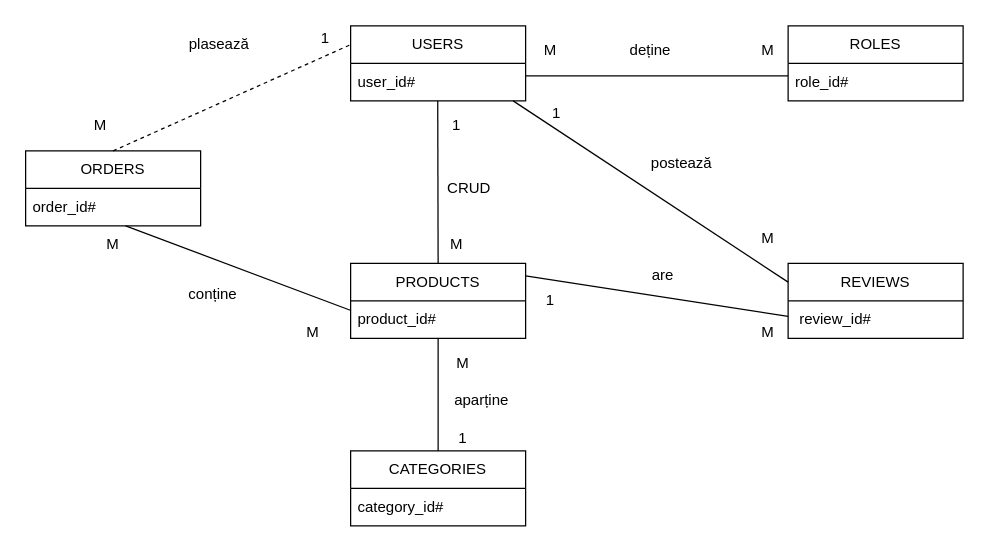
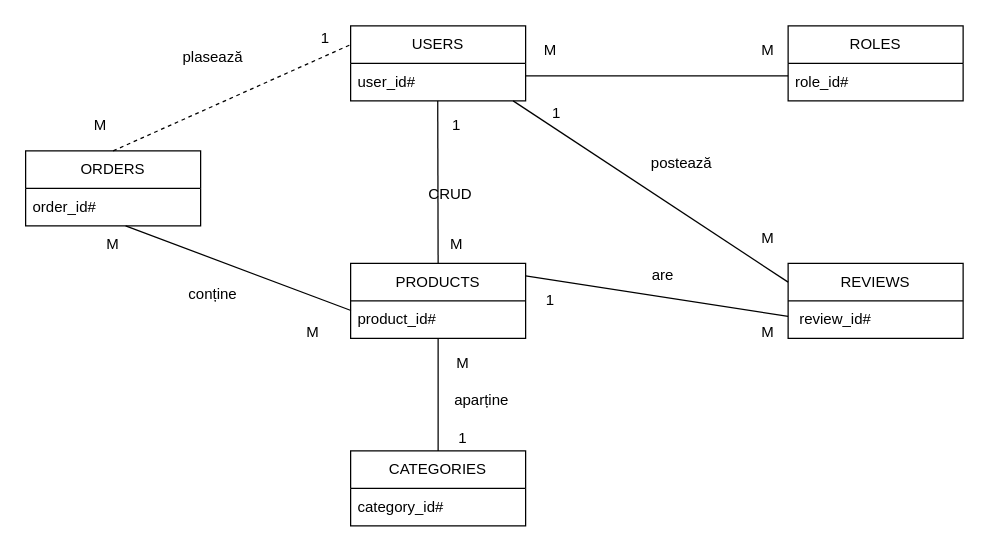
node "plasează": moved (219, 44) -> (213, 57)
node "deține": removed
node "CRUD": moved (469, 188) -> (451, 194)
